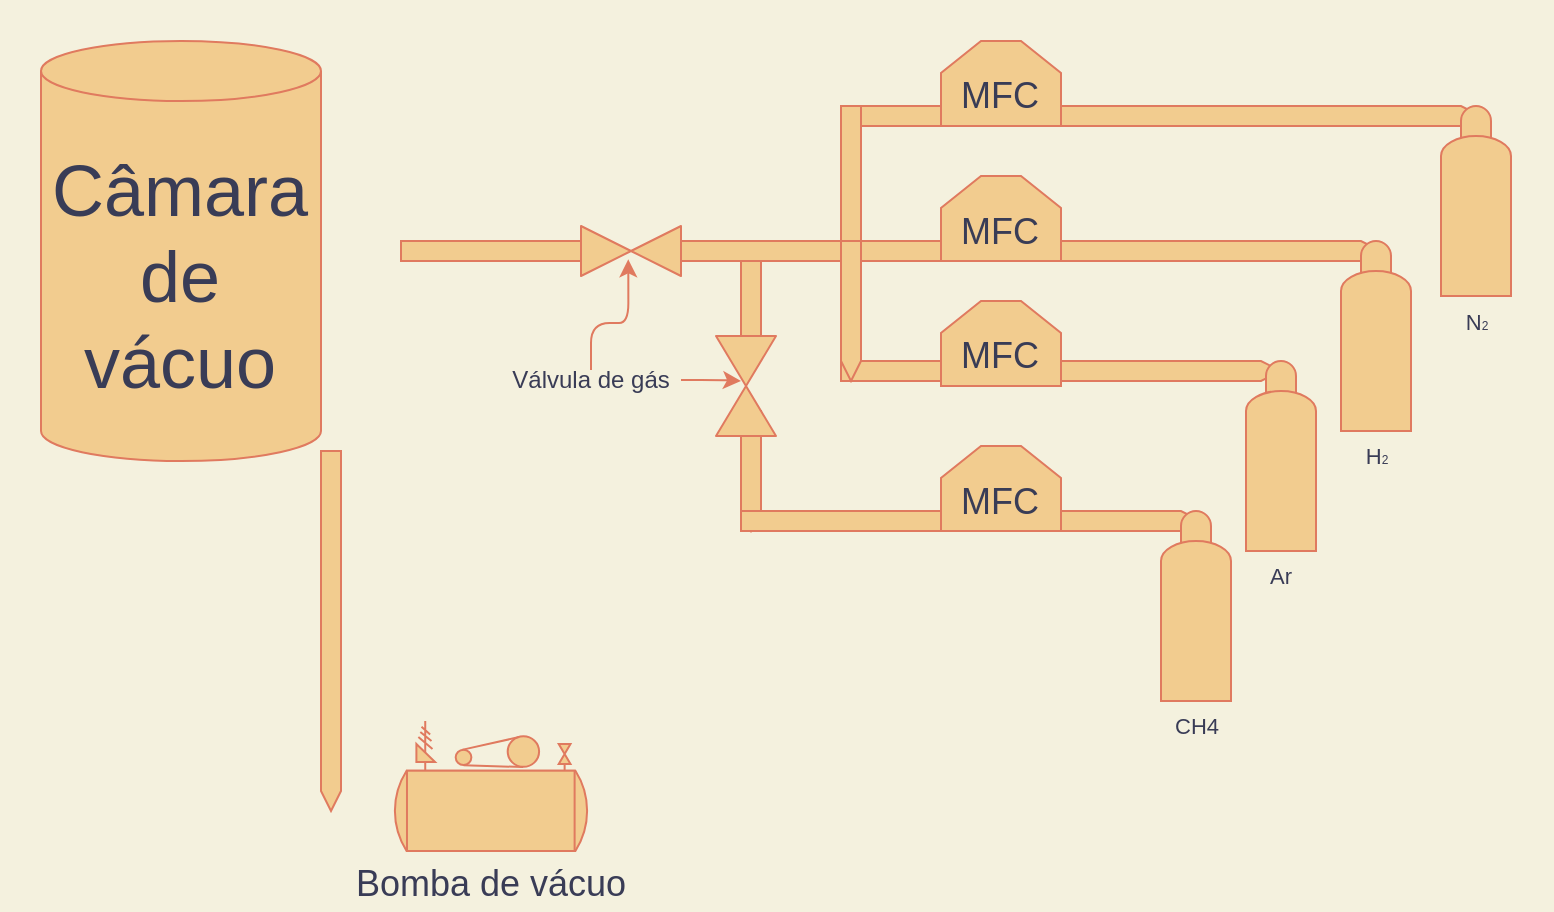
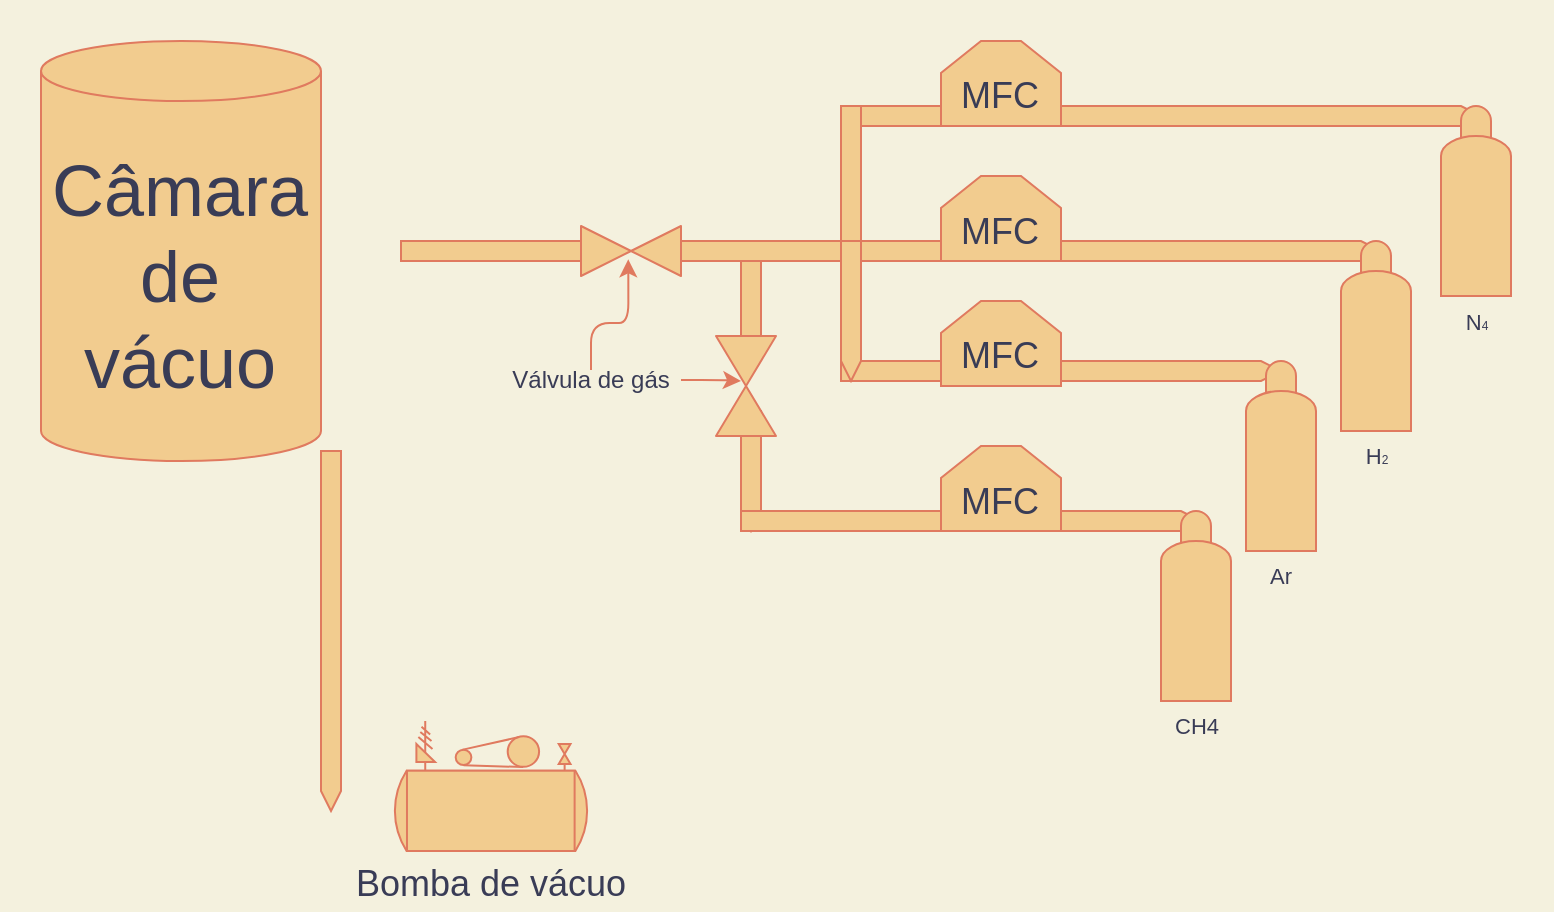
node "N2": label "N2" -> "N4"
